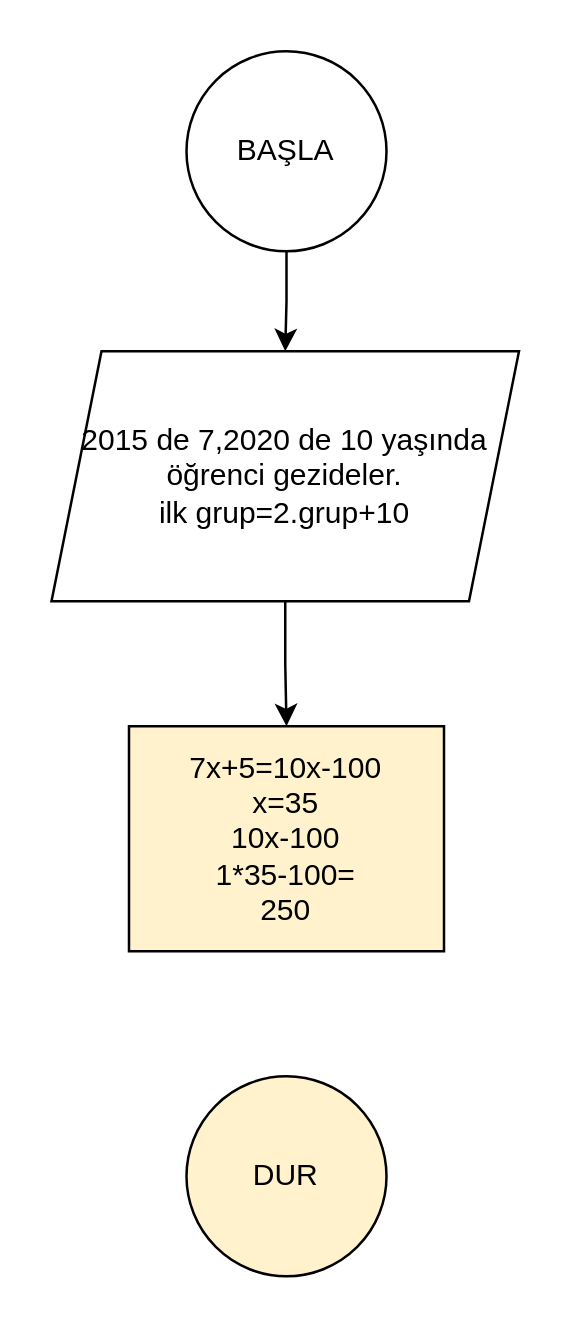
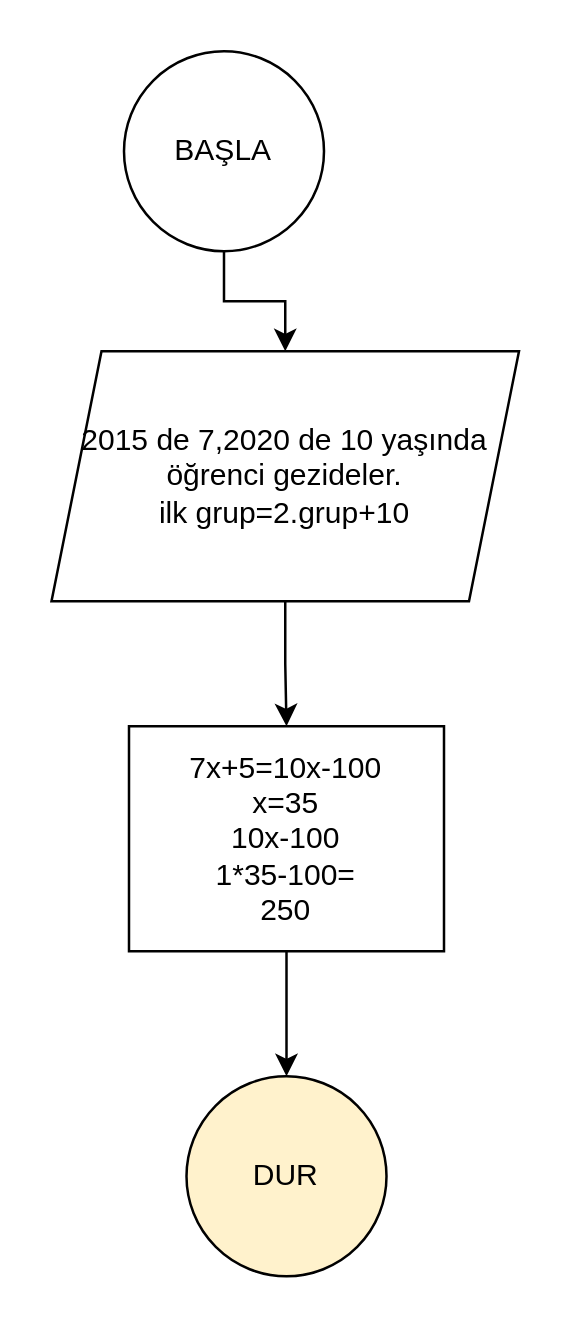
node "BAŞLA": moved (286, 151) -> (224, 151)
node "7x+5=10x-100 x=35 10x-100 1*35-100= 250": fillcolor #fff2cc -> #ffffff
edge "7x+5=10x-100 x=35 10x-100 1*35-100= 250" -> "DUR": added
